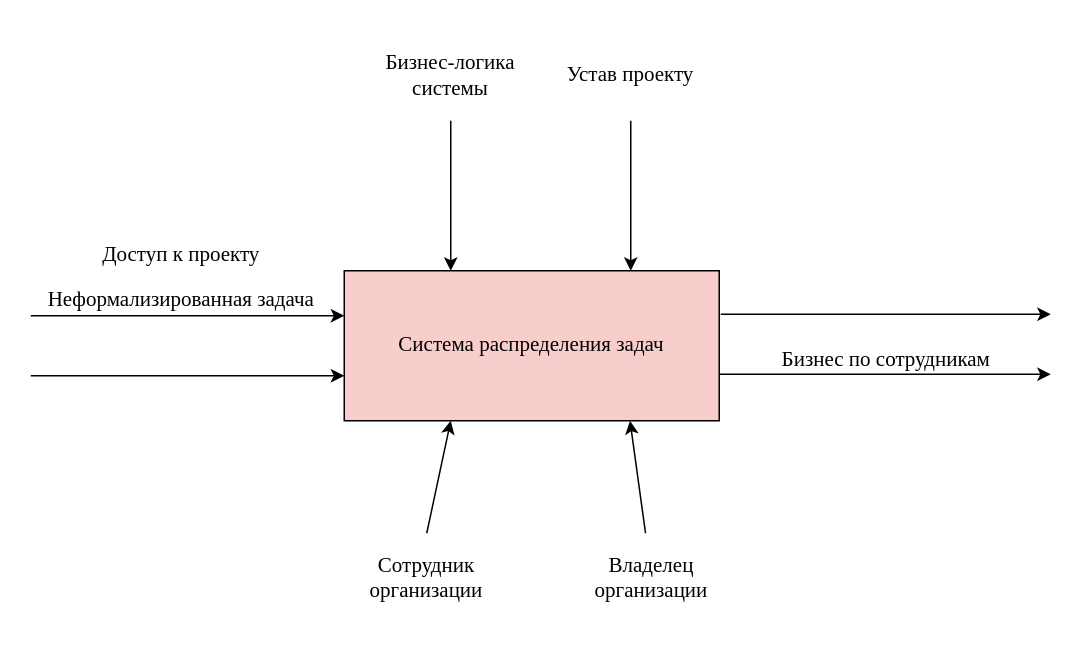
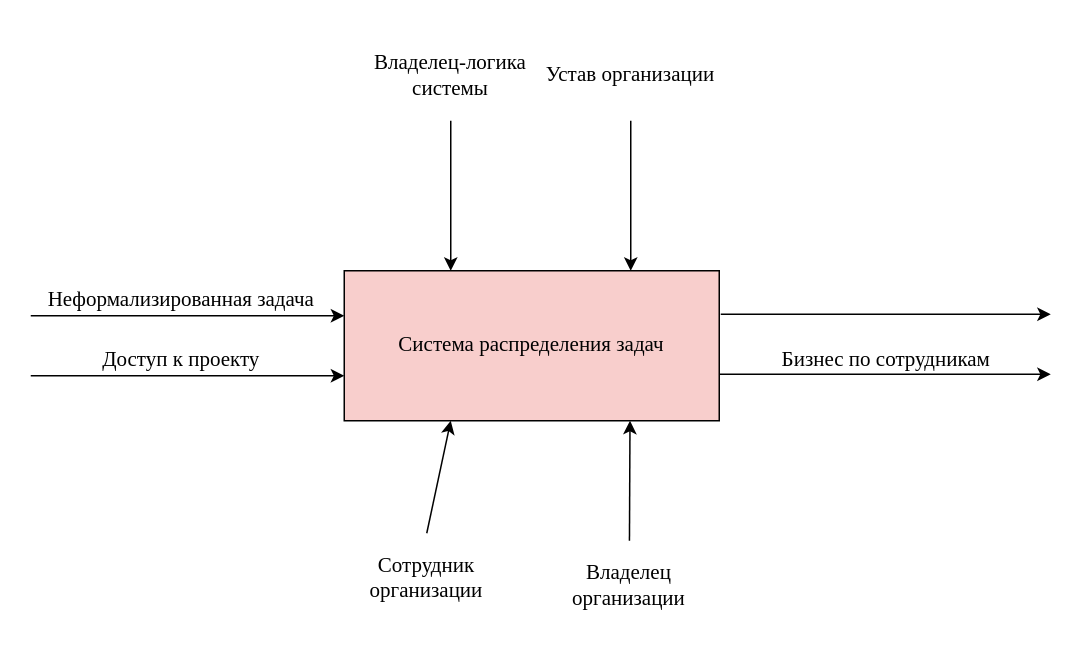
node "Бизнес-логика системы": label "Бизнес-логика системы" -> "Владелец-логика системы"
node "Устав проекту": label "Устав проекту" -> "Устав организации"
node "Доступ к проекту": moved (181, 256) -> (181, 361)
node "Владелец организации": moved (652, 578) -> (629, 586)
